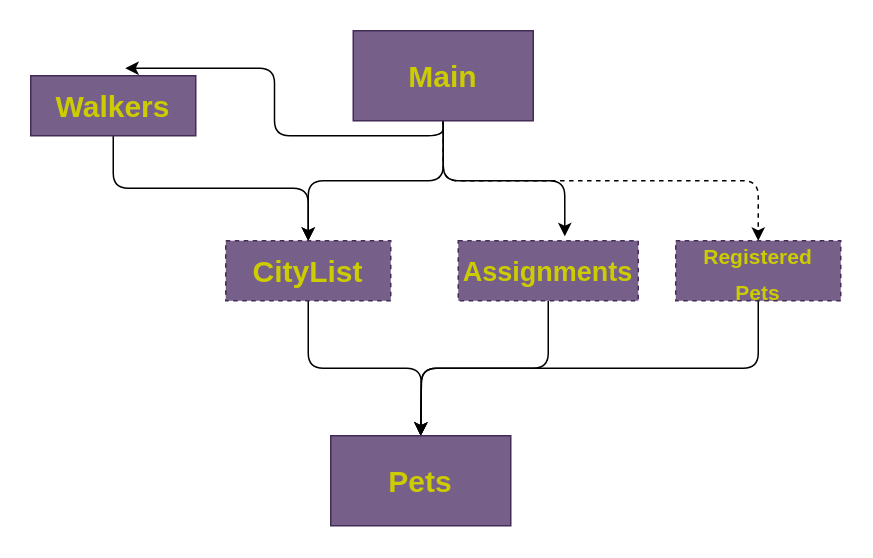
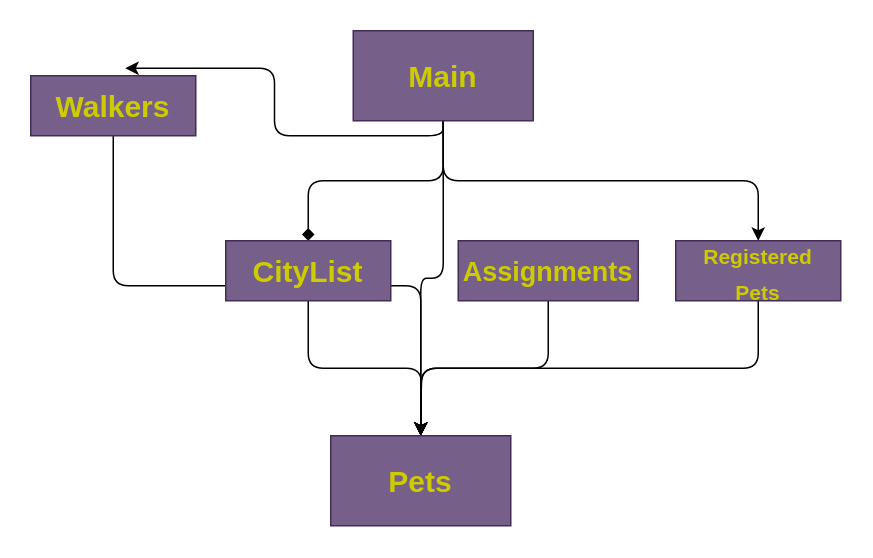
edge "Main" -> "Registered Pets": style dashed -> solid
edge "Walkers" -> "CityList": now "Walkers" -> "Pets"
edge "Main" -> "CityList": arrowhead classic -> diamond
edge "Main" -> "Assignments": now "Main" -> "Pets"
node "CityList": style dashed -> solid
node "Assignments": style dashed -> solid
node "Registered Pets": style dashed -> solid
